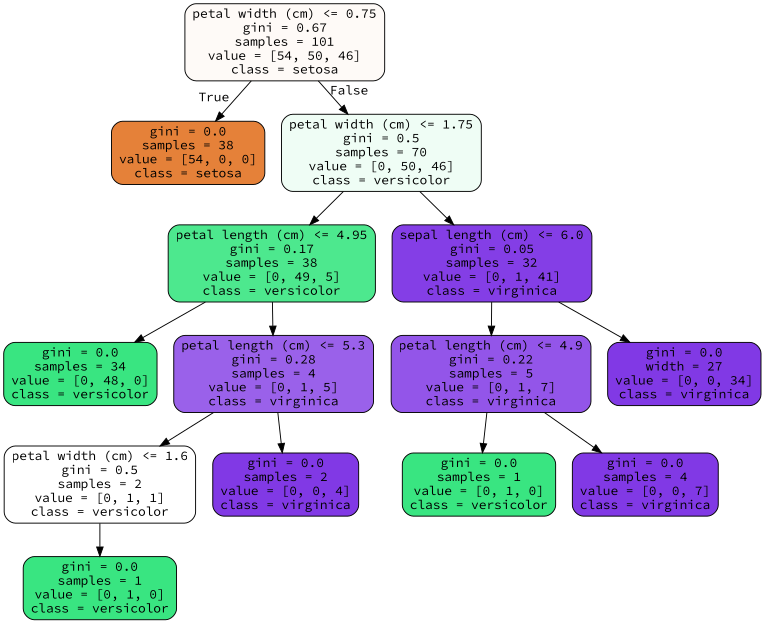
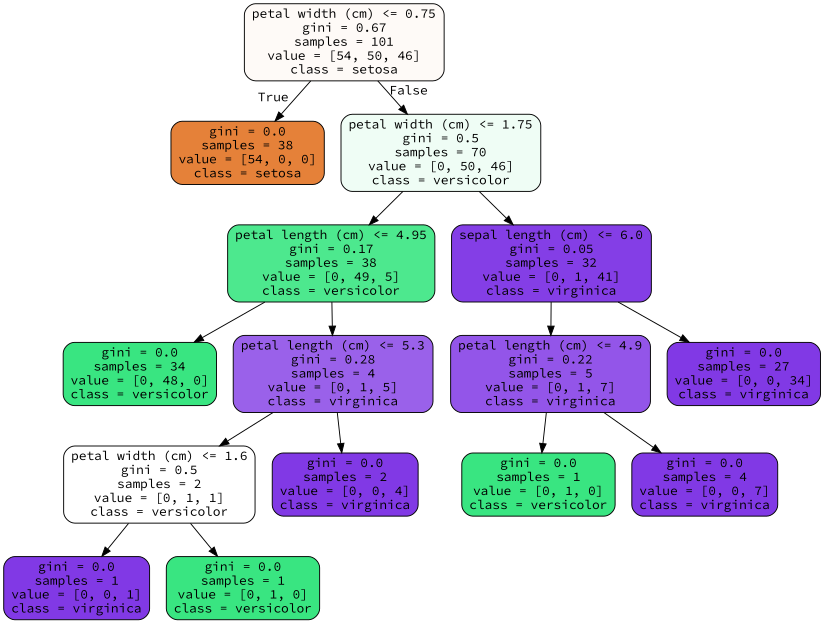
node "gini = 0.0 width = 27 value = [0, 0, 34] class = virginica": label "gini = 0.0 width = 27 value = [0, 0, 34] class = virginica" -> "gini = 0.0 samples = 27 value = [0, 0, 34] class = virginica"
node "gini = 0.0 samples = 1 value = [0, 0, 1] class = virginica": added
